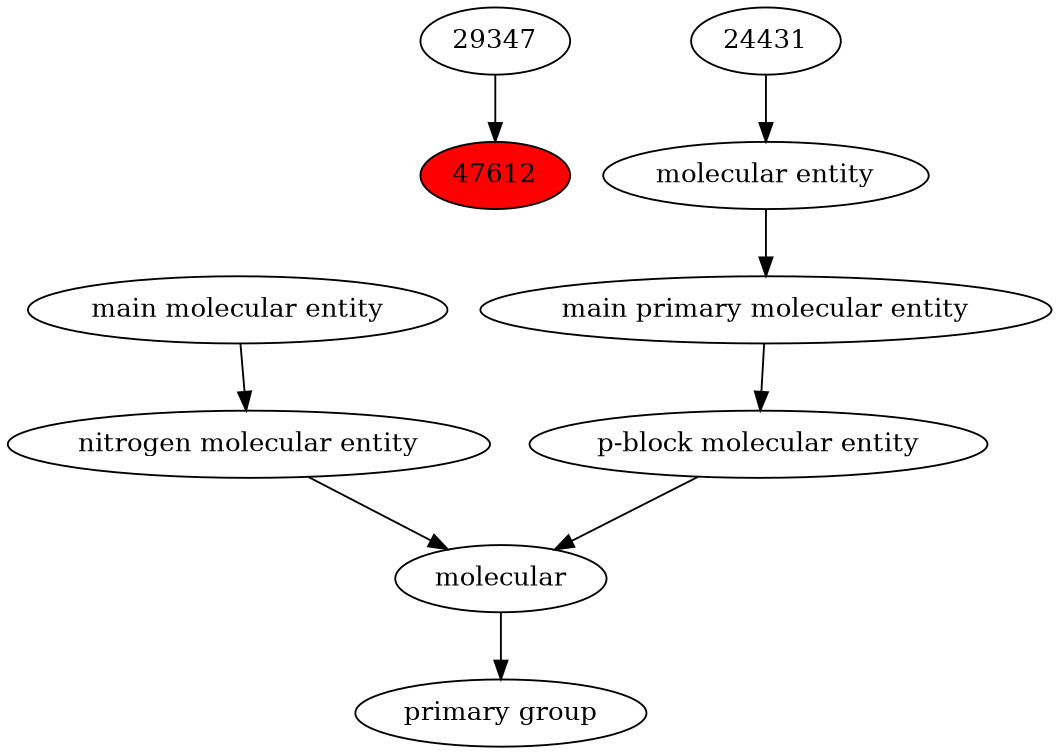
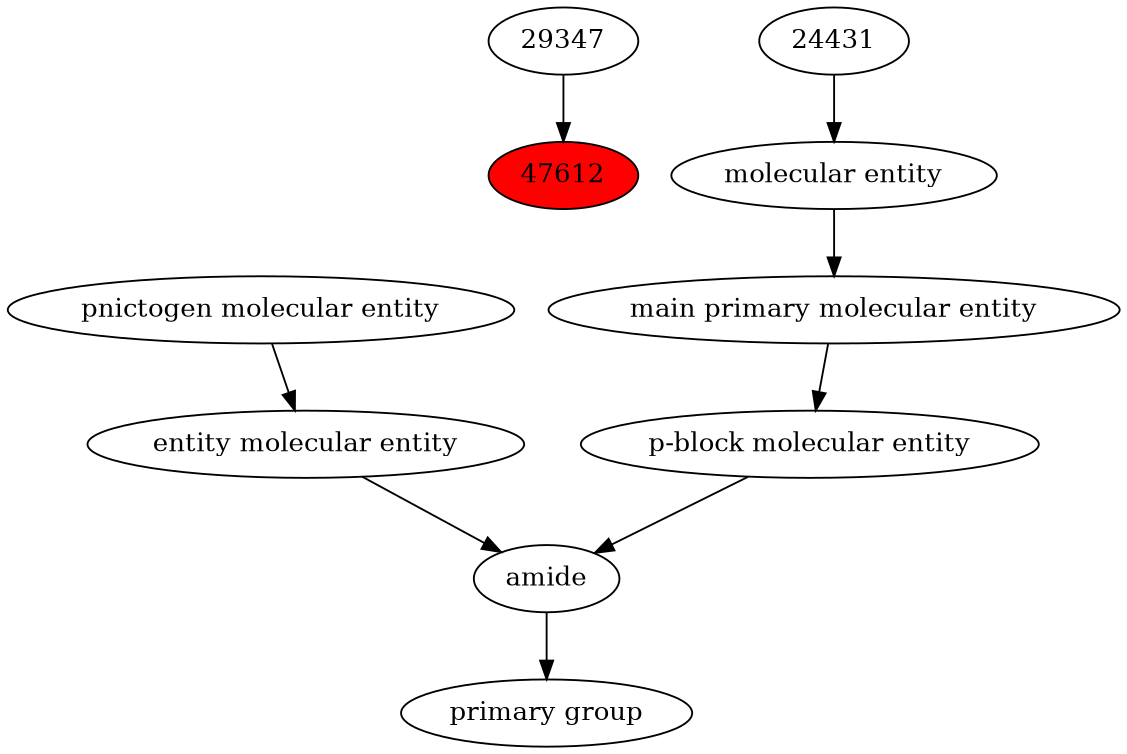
node "main molecular entity": label "main molecular entity" -> "pnictogen molecular entity"
node "nitrogen molecular entity": label "nitrogen molecular entity" -> "entity molecular entity"
node "molecular": label "molecular" -> "amide"
